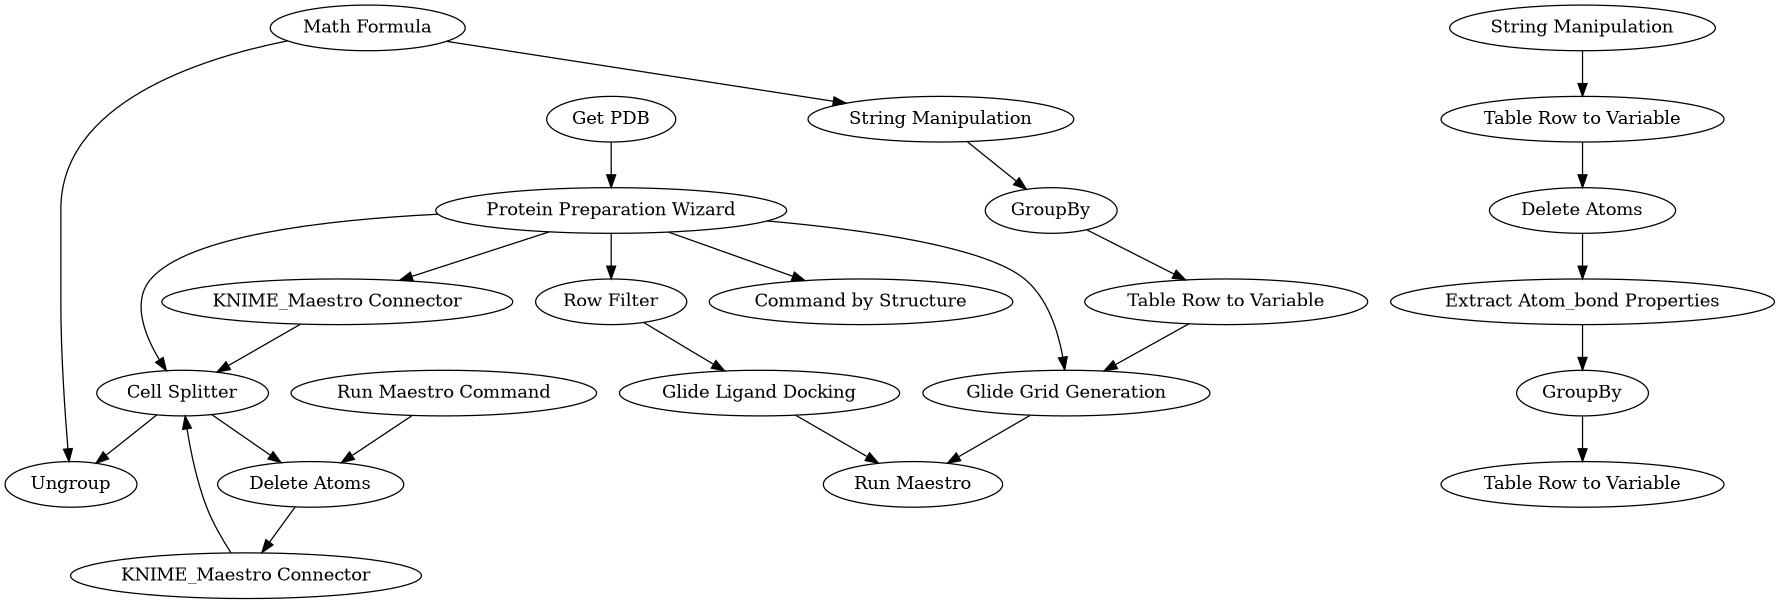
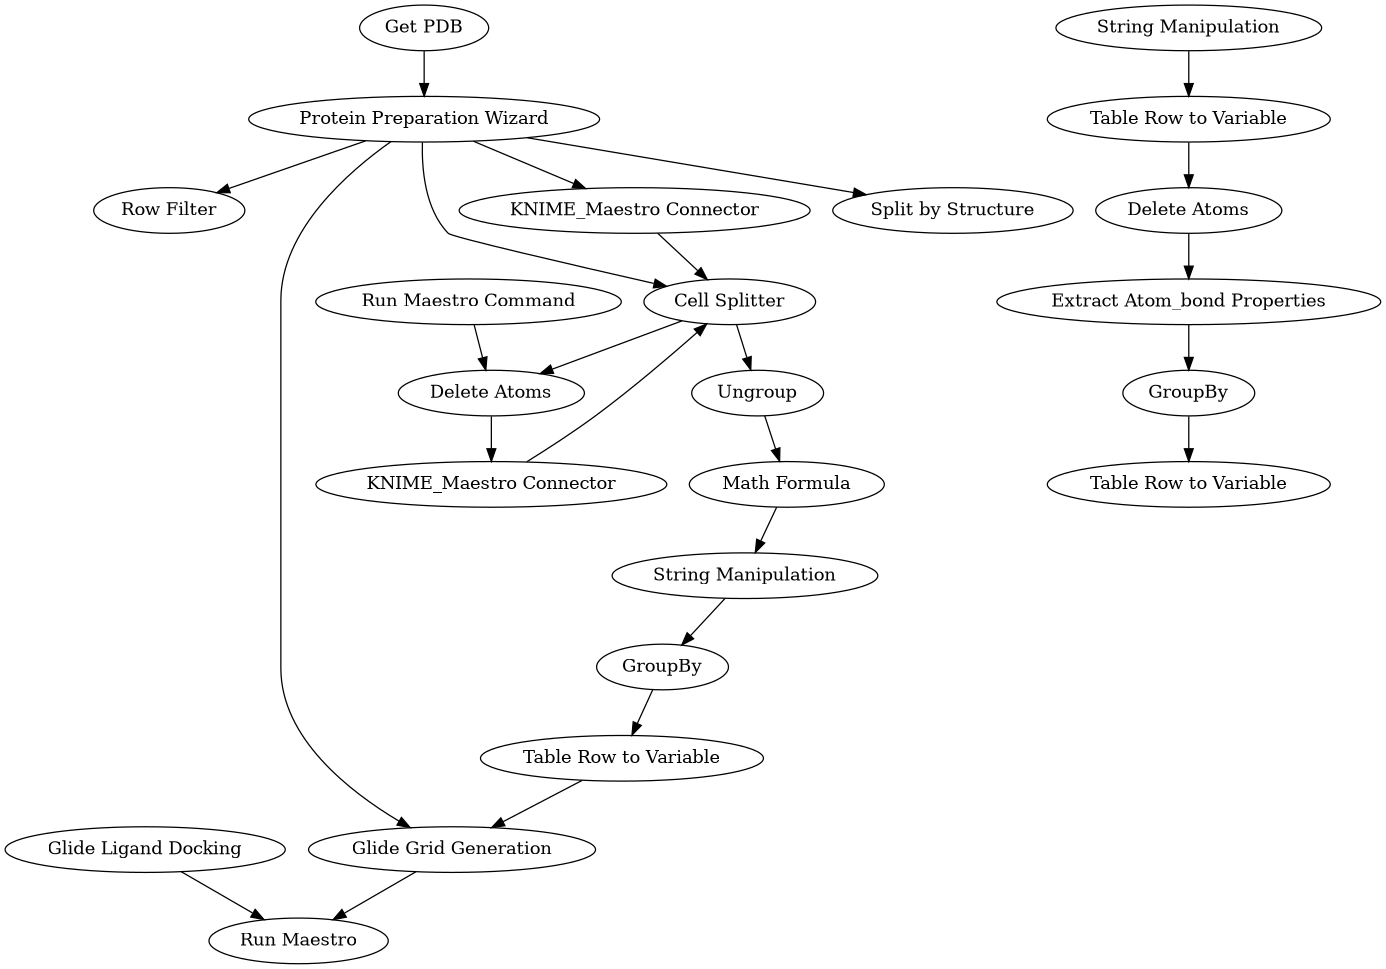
edge "Math Formula" -> "Ungroup": reversed
node "Command by Structure": label "Command by Structure" -> "Split by Structure"
edge "Row Filter" -> "Glide Ligand Docking": removed
